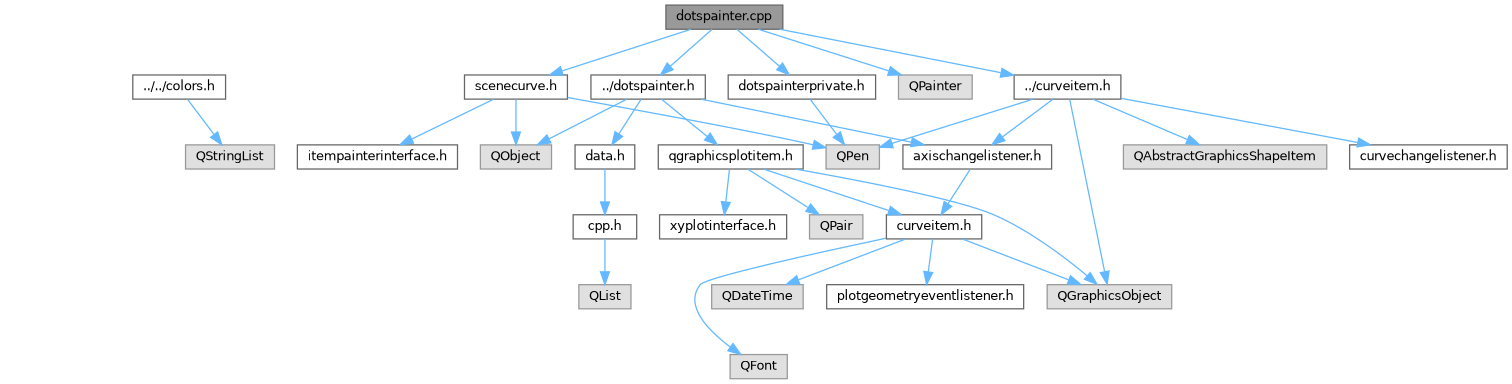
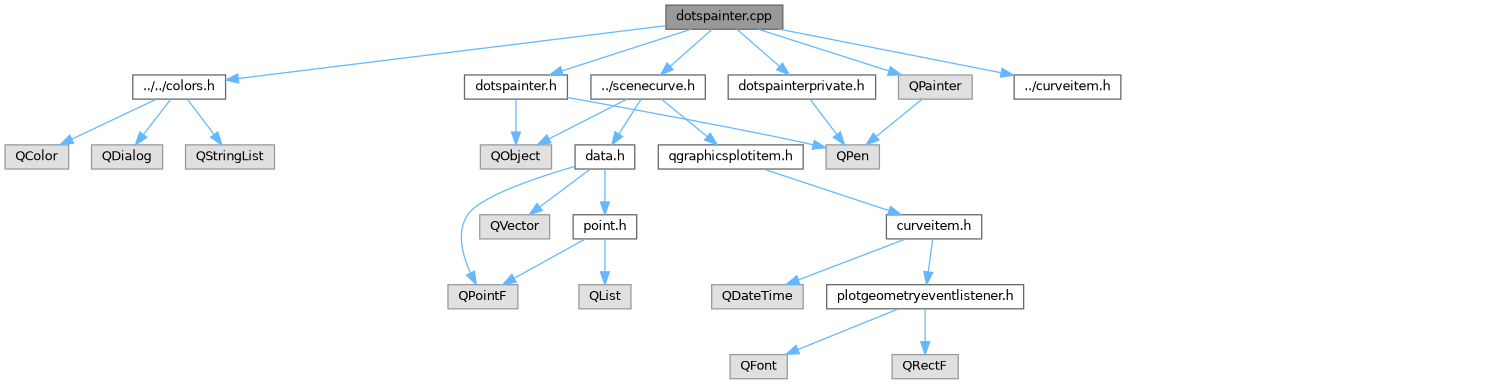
edge "dotspainter.cpp" -> "../../colors.h": added
node "scenecurve.h": label "scenecurve.h" -> "dotspainter.h"
node "../dotspainter.h": label "../dotspainter.h" -> "../scenecurve.h"
edge "../curveitem.h" -> "QPen": now "QPainter" -> "QPen"
node "QColor": added
node "QDialog": added
node "itempainterinterface.h": removed
node "axischangelistener.h": removed
node "QAbstractGraphicsShapeItem": removed
node "curvechangelistener.h": removed
node "QVector": added
node "cpp.h": label "cpp.h" -> "point.h"
node "xyplotinterface.h": removed
node "QPair": removed
edge "curveitem.h" -> "QFont": now "plotgeometryeventlistener.h" -> "QFont"
node "QPointF": added
node "QGraphicsObject": removed
node "QRectF": added
